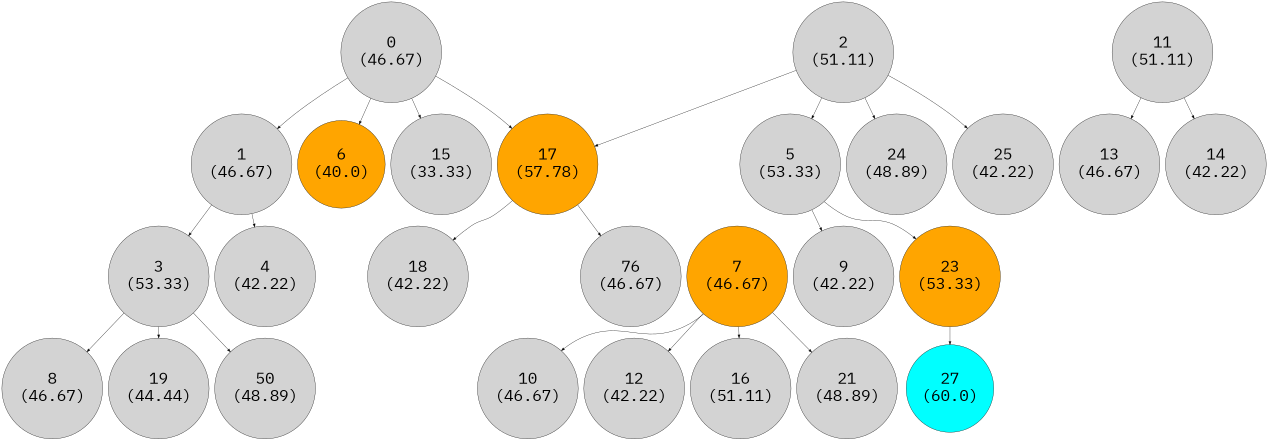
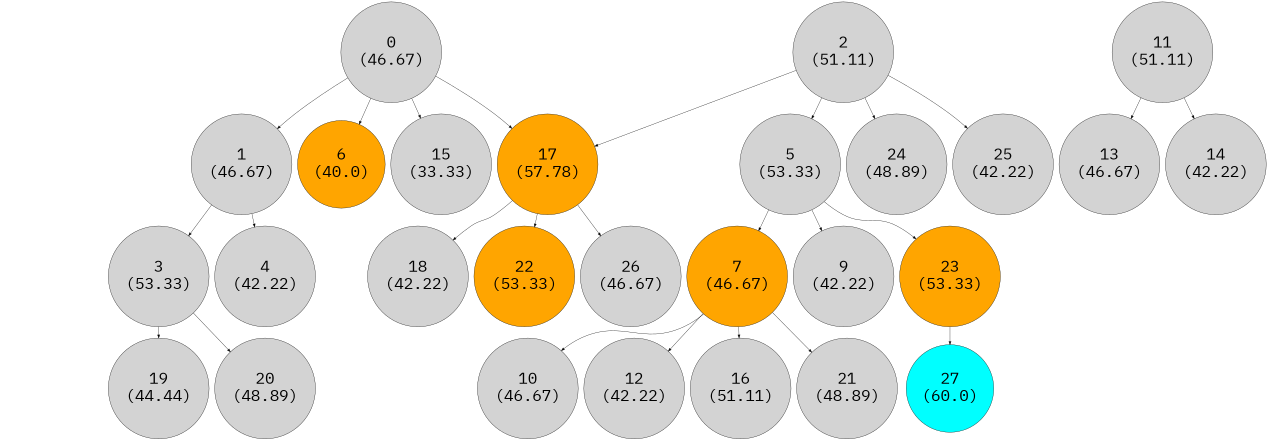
edge "5 (53.33)" -> "7 (46.67)": added
node "22 (53.33)": added
node "76 (46.67)": label "76 (46.67)" -> "26 (46.67)"
node "8 (46.67)": removed
node "50 (48.89)": label "50 (48.89)" -> "20 (48.89)"
